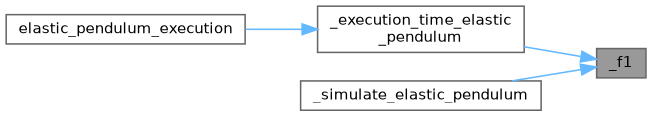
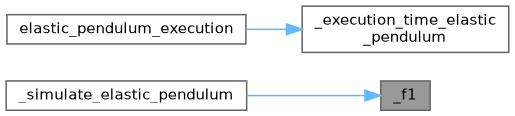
edge "_execution_time_elastic _pendulum" -> "_f1": removed
